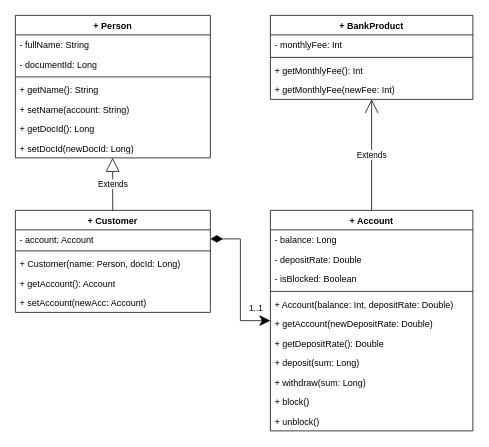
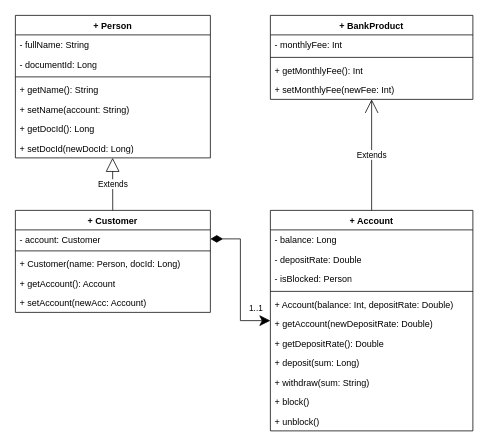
node "+ getMonthlyFee(newFee: Int)": label "+ getMonthlyFee(newFee: Int)" -> "+ setMonthlyFee(newFee: Int)"
node "- account: Account": label "- account: Account" -> "- account: Customer"
node "- isBlocked: Boolean": label "- isBlocked: Boolean" -> "- isBlocked: Person"
node "+ withdraw(sum: Long)": label "+ withdraw(sum: Long)" -> "+ withdraw(sum: String)"
